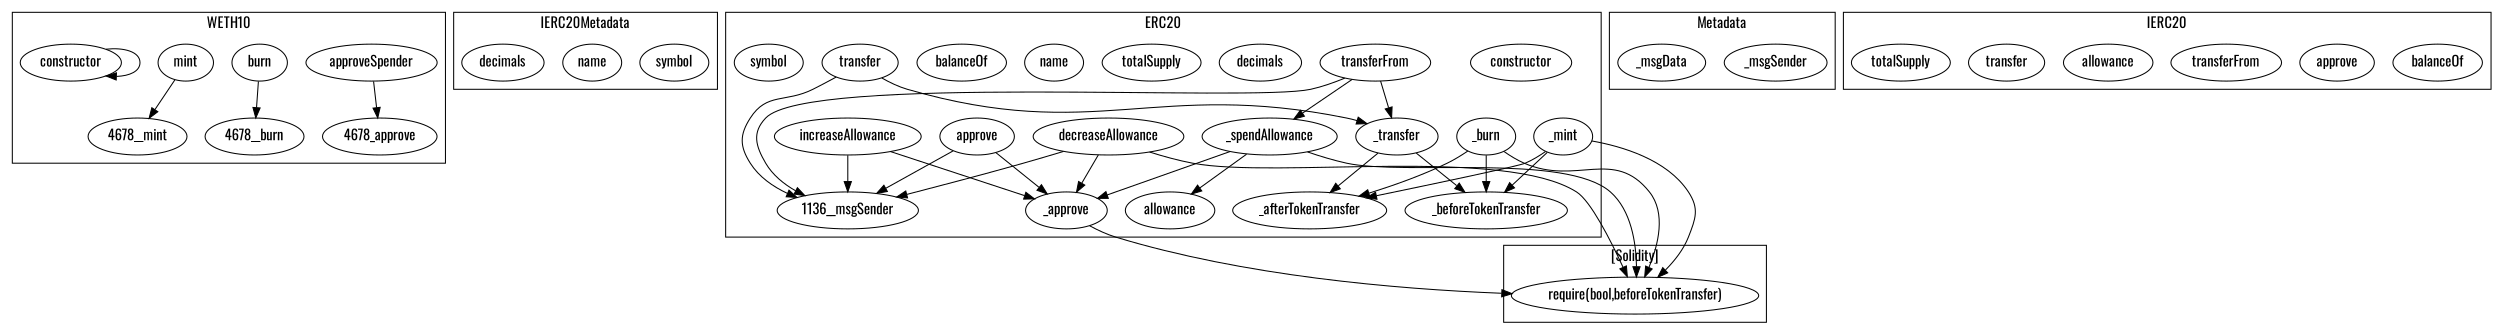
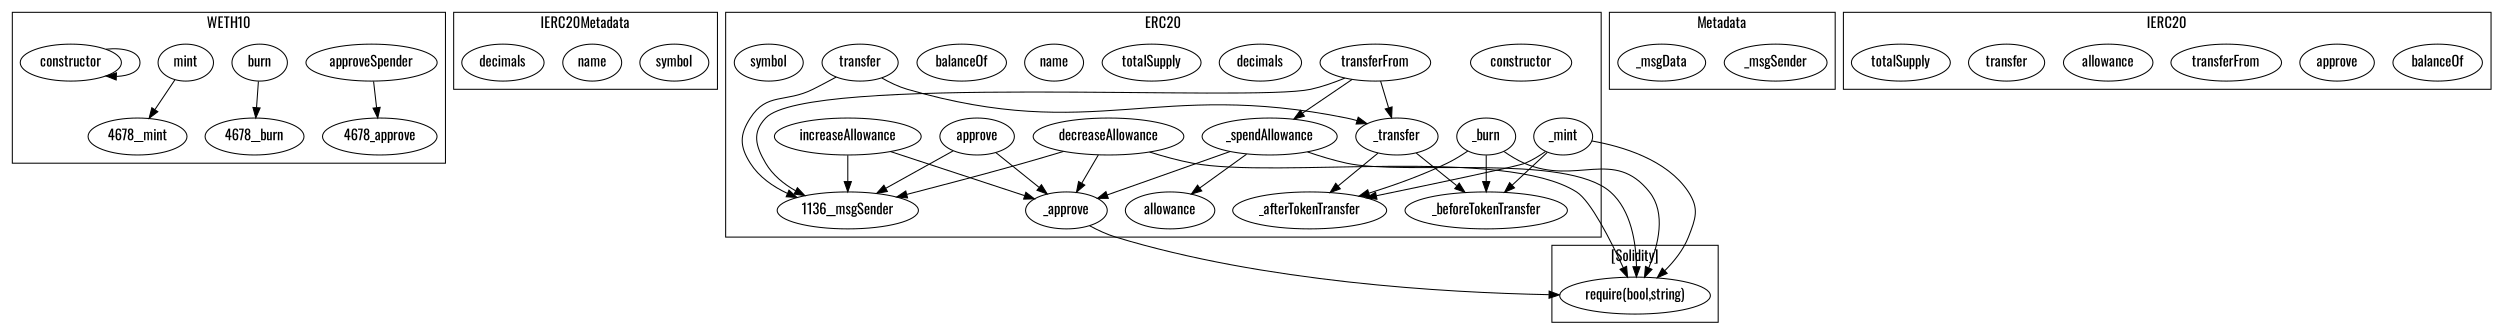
node "require(bool,beforeTokenTransfer)": label "require(bool,beforeTokenTransfer)" -> "require(bool,string)"
